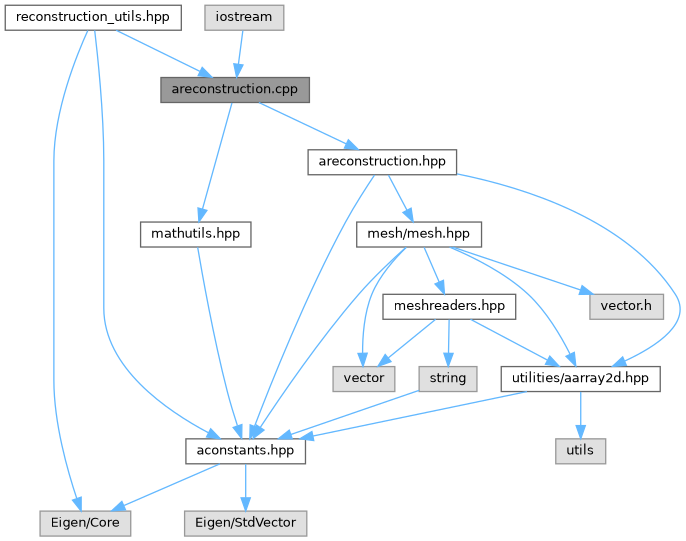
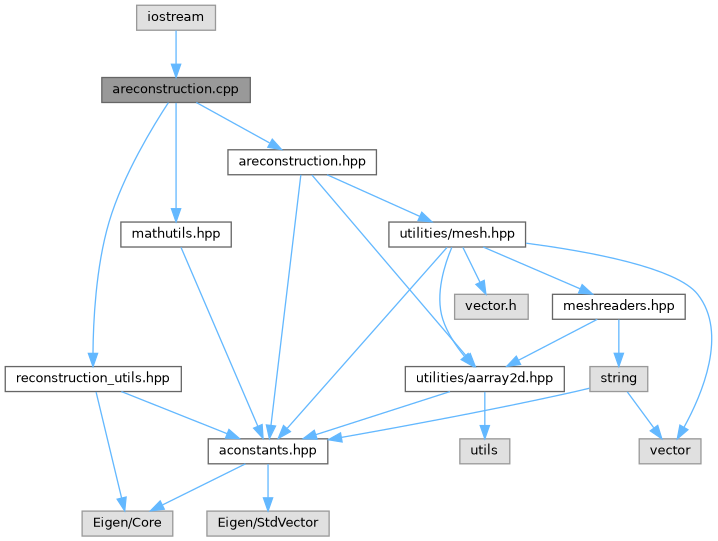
edge "reconstruction_utils.hpp" -> "areconstruction.cpp": reversed
node "mesh/mesh.hpp": label "mesh/mesh.hpp" -> "utilities/mesh.hpp"
edge "meshreaders.hpp" -> "vector": now "string" -> "vector"
